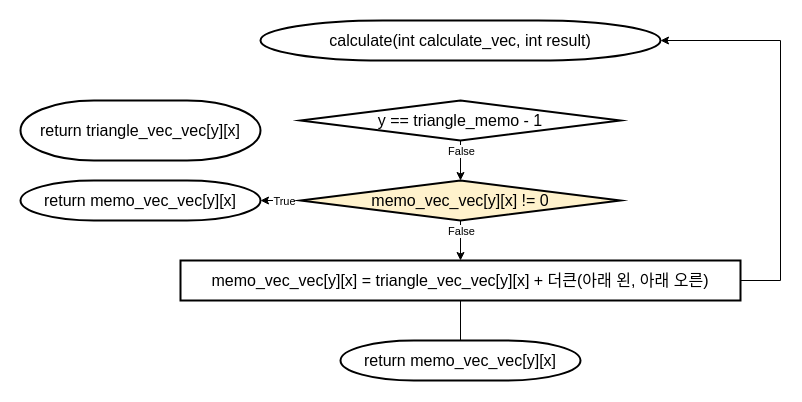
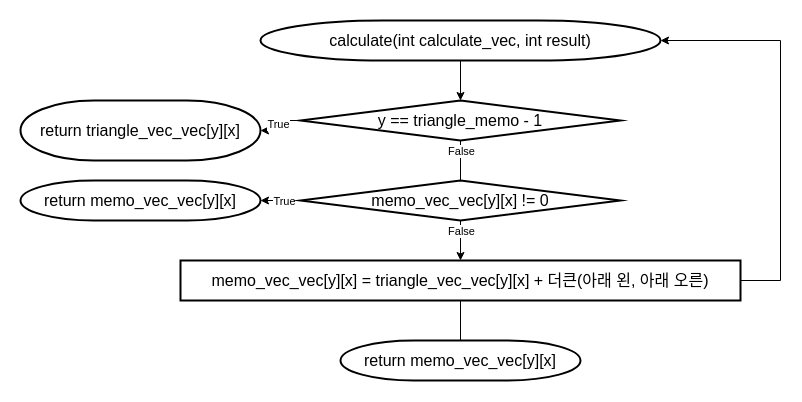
edge "calculate(int calculate_vec, int result)" -> "y == triangle_memo - 1": added
edge "y == triangle_memo - 1" -> "return triangle_vec_vec[y][x]": added, label "True"
edge "y == triangle_memo - 1" -> "memo_vec_vec[y][x] != 0": arrowhead classic -> none
node "memo_vec_vec[y][x] != 0": fillcolor #fff2cc -> #ffffff
